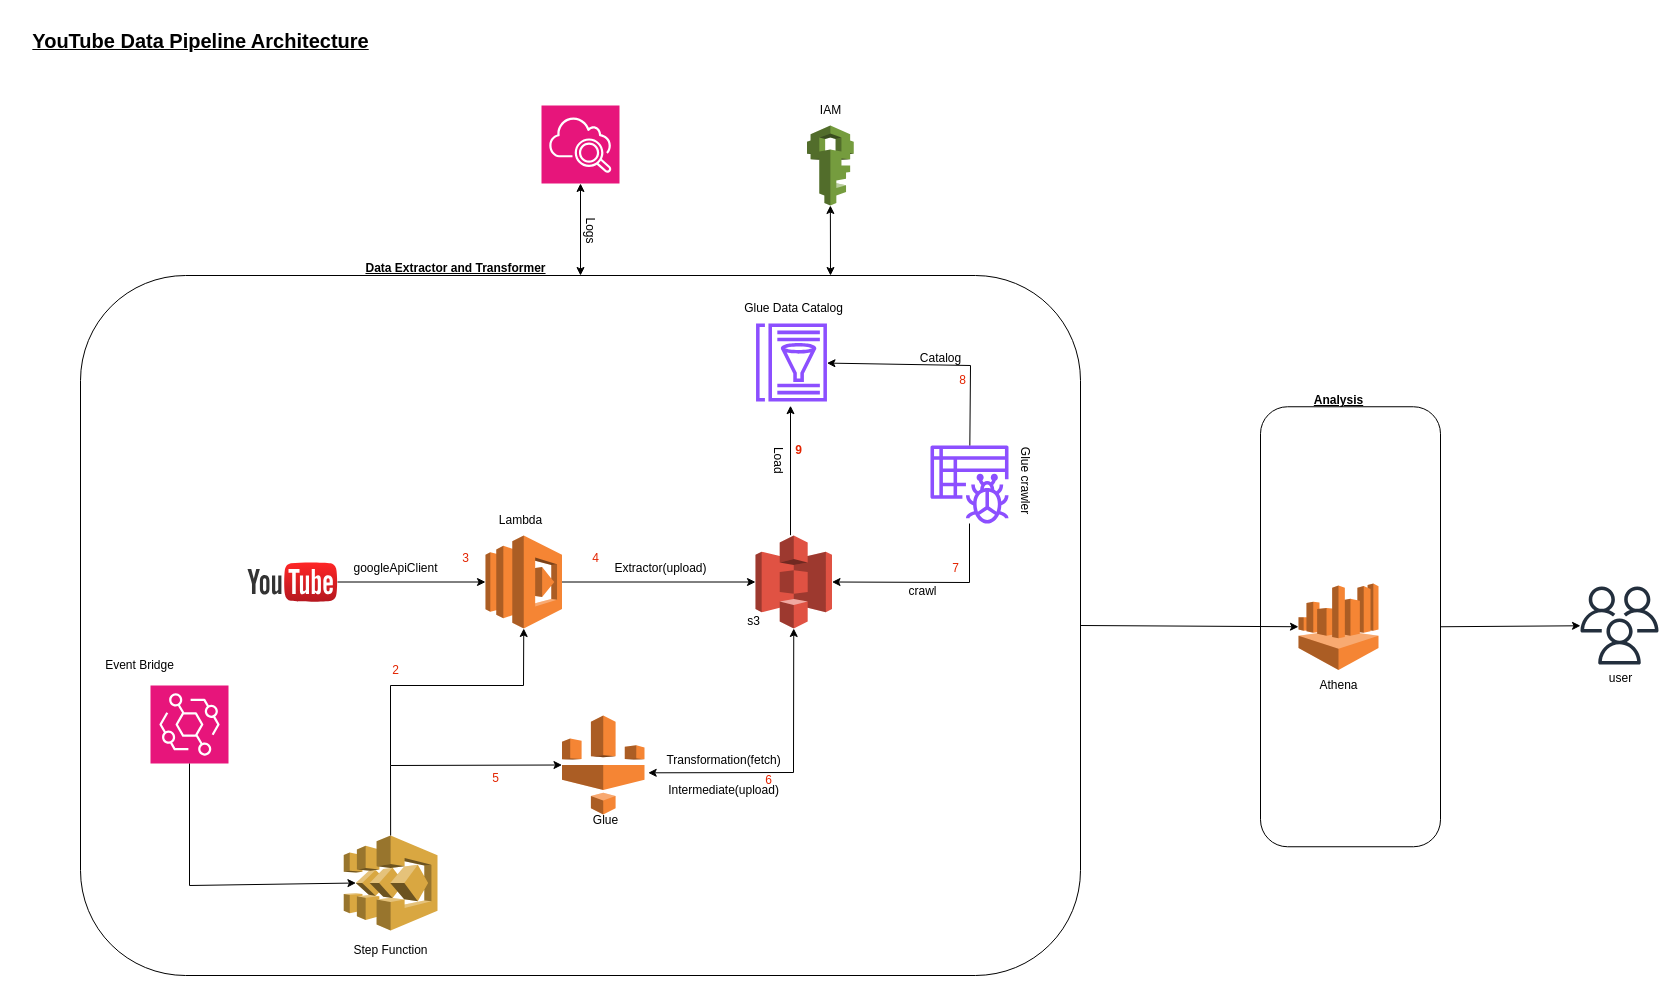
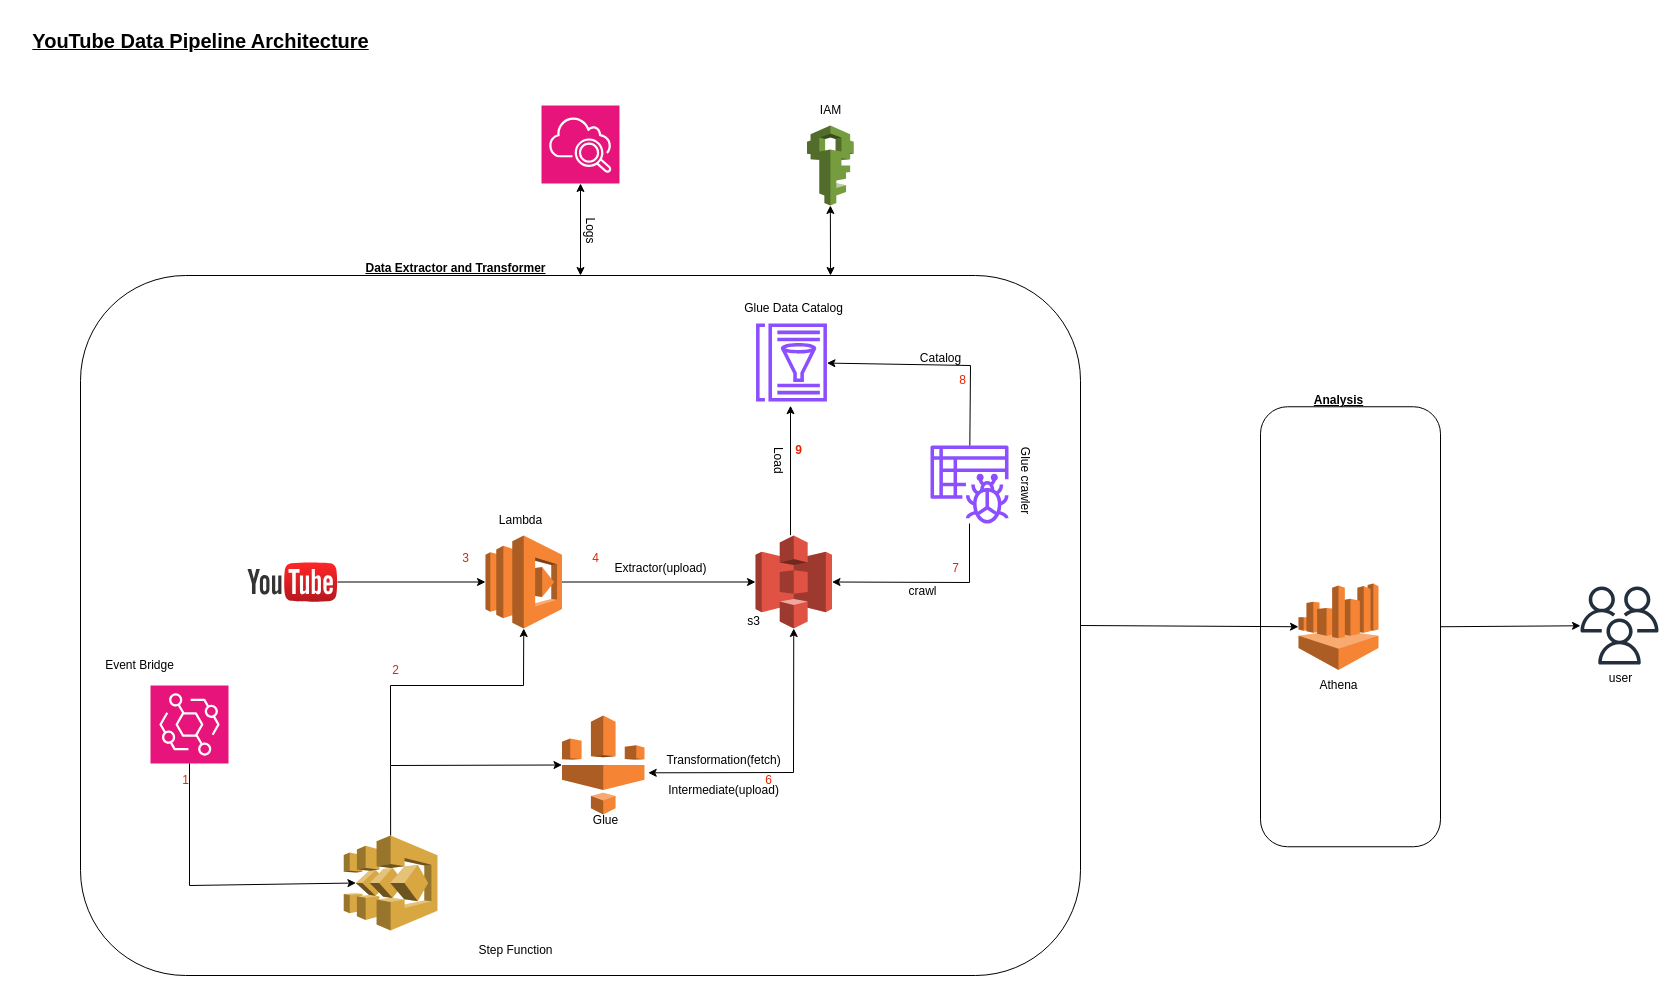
node "googleApiClient": removed
node "5": removed
node "1": added
node "Step Function": moved (391, 951) -> (516, 951)
